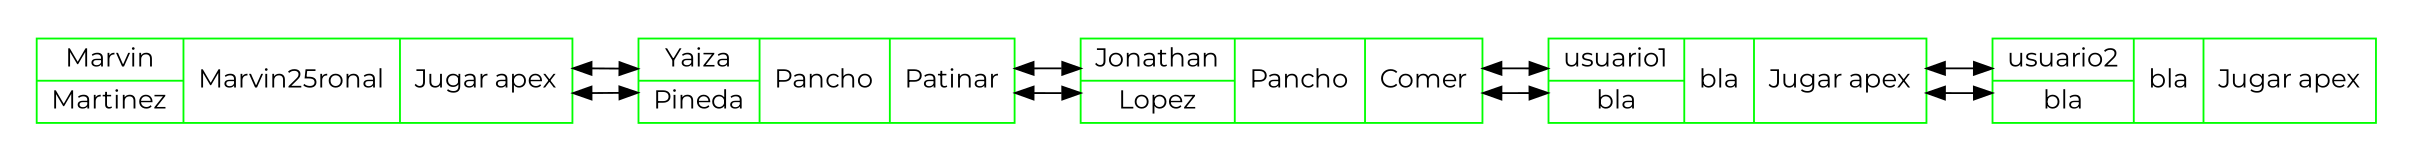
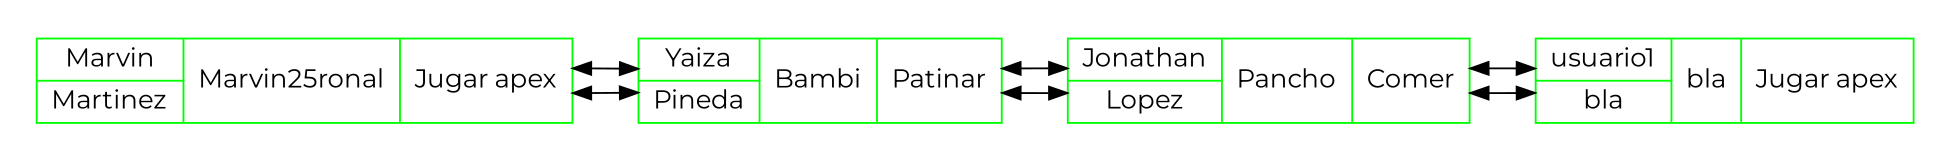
node "Yaiza": text "Pancho" -> "Bambi"
node "usuario2": removed
